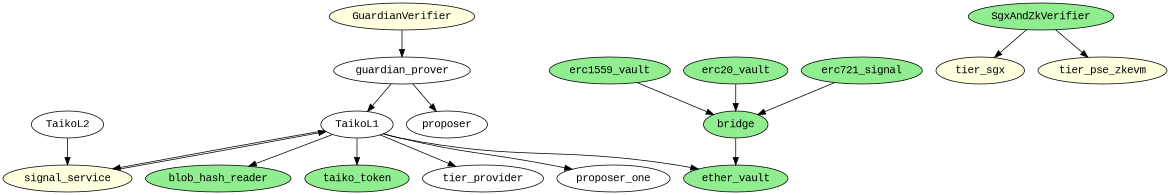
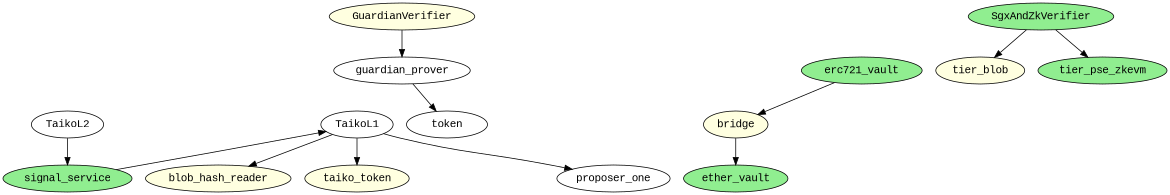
node "erc1559_vault": removed
node "erc20_vault": removed
node "erc721_signal": label "erc721_signal" -> "erc721_vault"
node "tier_sgx": label "tier_sgx" -> "tier_blob"
node "tier_pse_zkevm": fillcolor lightyellow -> lightgreen
edge "guardian_prover" -> "TaikoL1": removed
node "proposer": label "proposer" -> "token"
node "bridge": fillcolor lightgreen -> lightyellow
edge "TaikoL1" -> "signal_service": removed
edge "TaikoL1" -> "ether_vault": removed
node "signal_service": fillcolor lightyellow -> lightgreen
node "blob_hash_reader": fillcolor lightgreen -> lightyellow
node "taiko_token": fillcolor lightgreen -> lightyellow
node "tier_provider": removed
